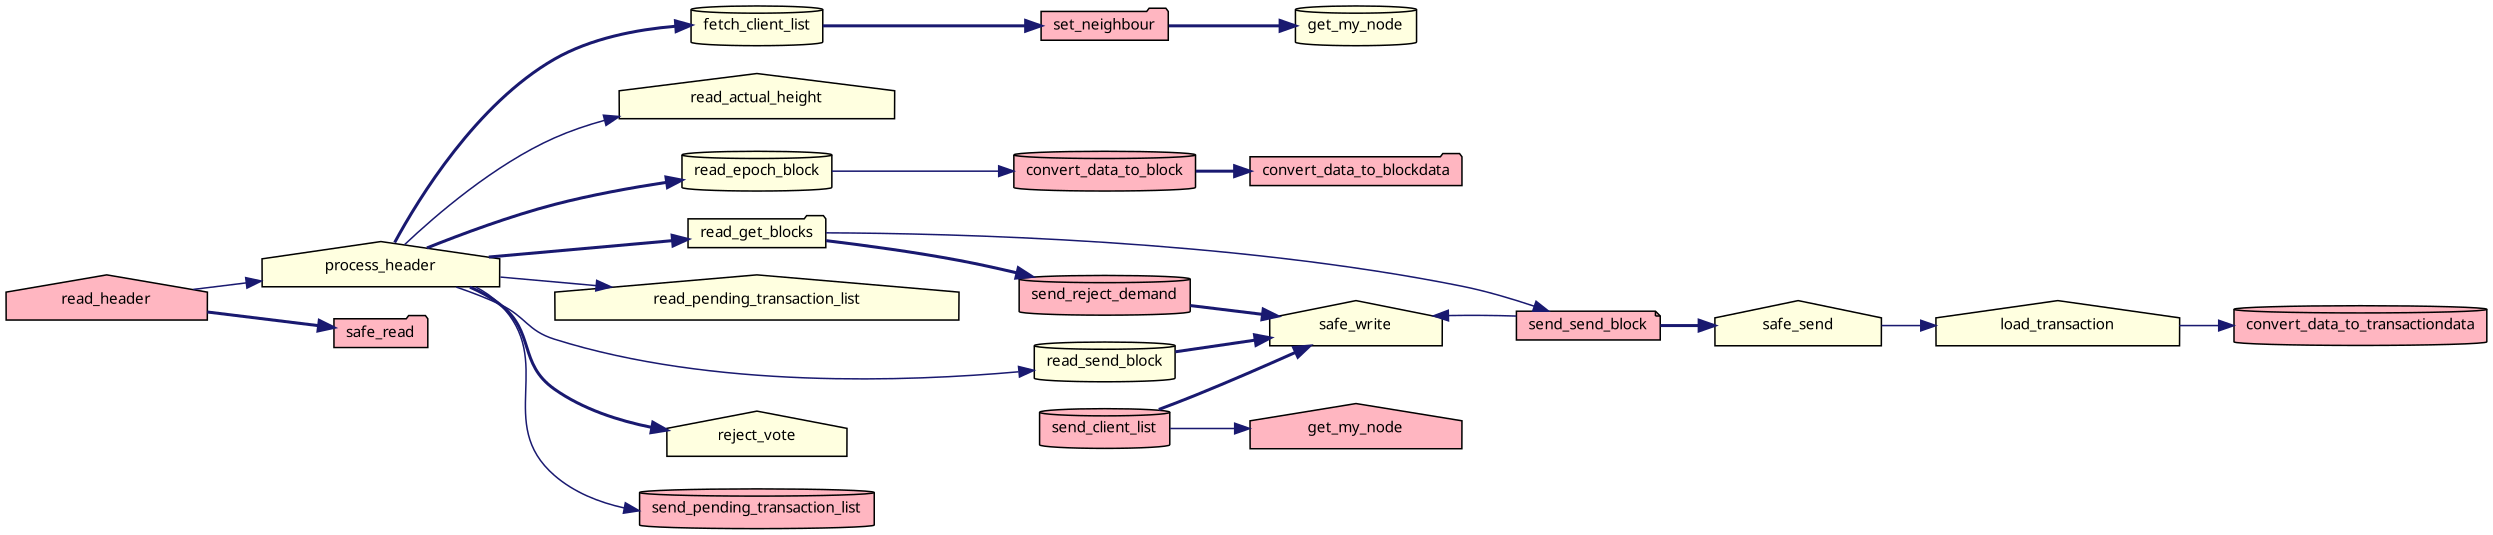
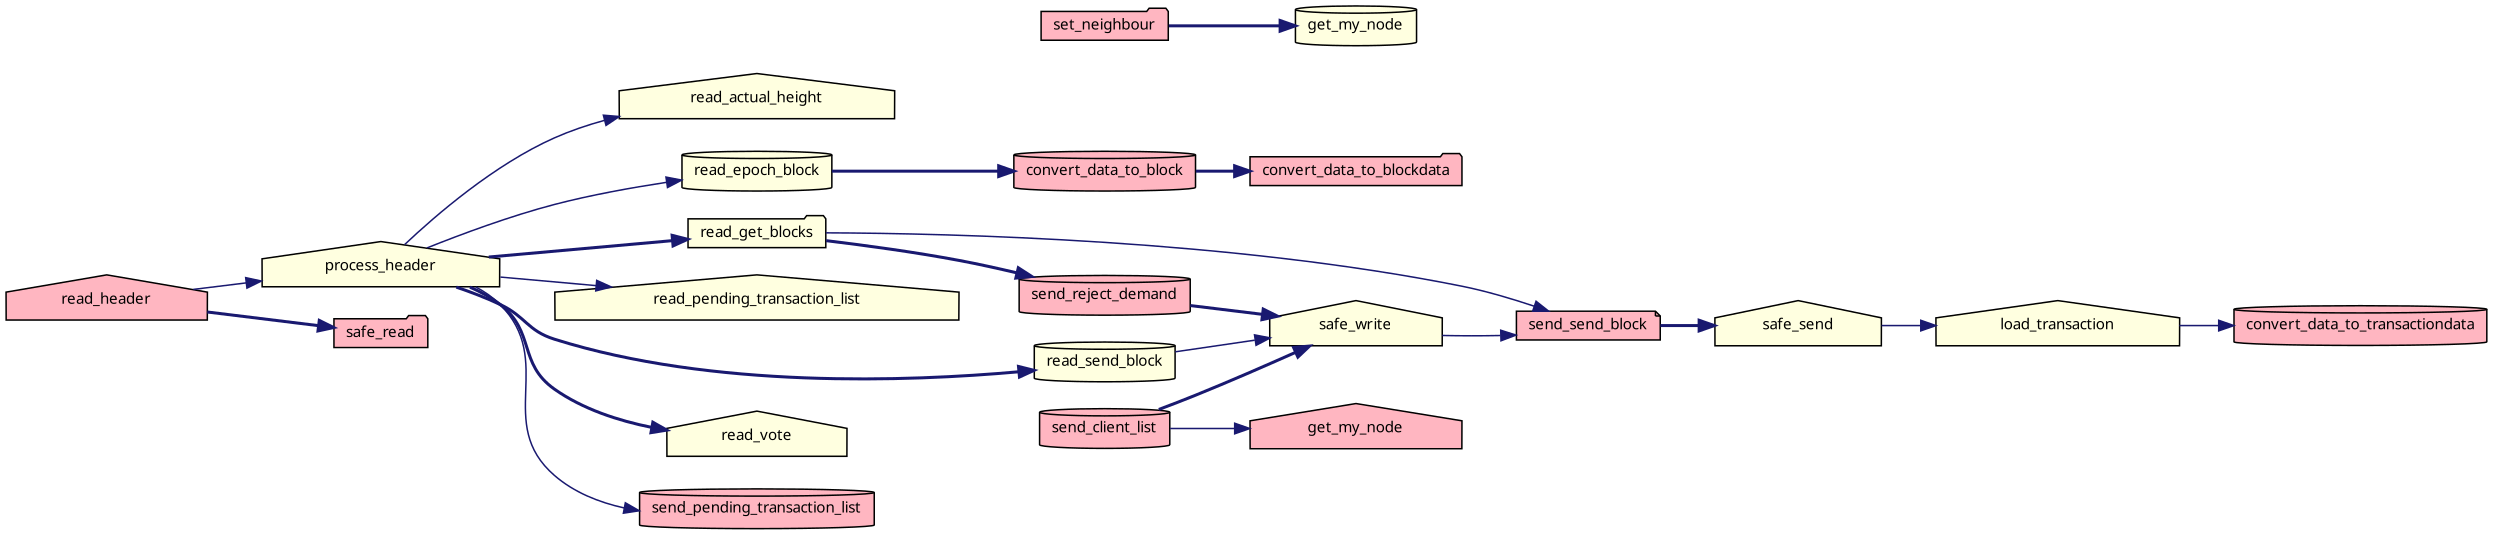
node "fetch_client_list": removed
edge "read_epoch_block" -> "convert_data_to_block": style solid -> bold
edge "process_header" -> "read_epoch_block": style bold -> solid
edge "send_send_block" -> "safe_write": reversed
edge "read_send_block" -> "safe_write": style bold -> solid
edge "process_header" -> "read_send_block": style solid -> bold
node "reject_vote": label "reject_vote" -> "read_vote"
